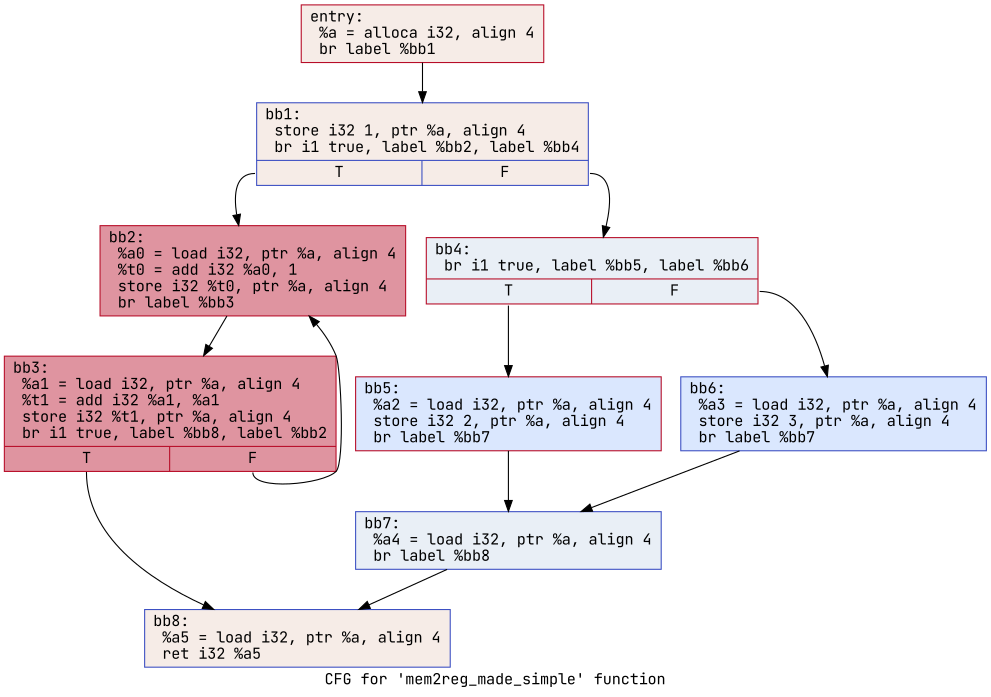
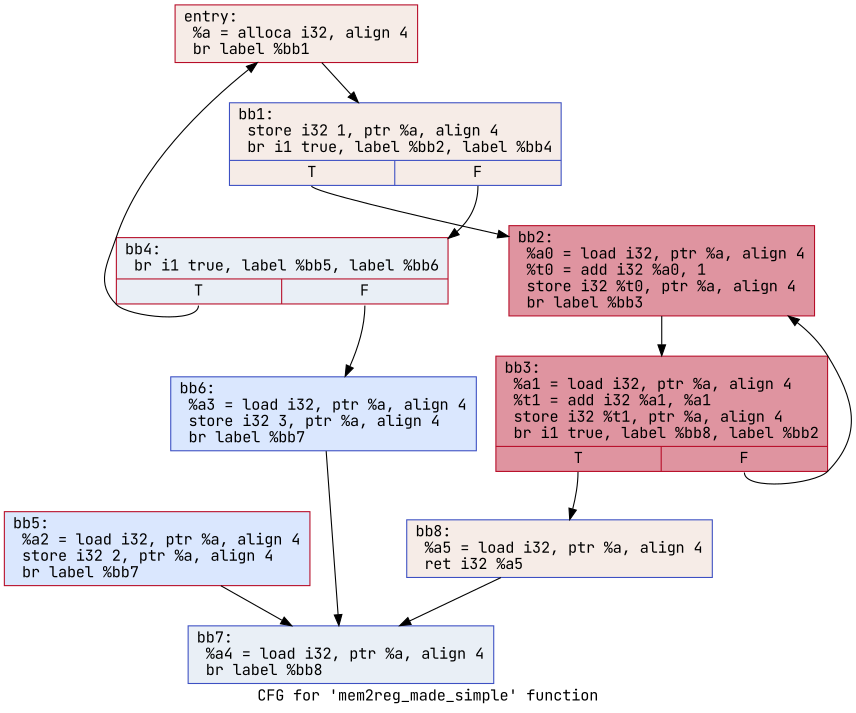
edge "bb4:" -> "bb5:": now "bb4:" -> "entry:"
edge "bb7:" -> "bb8:": reversed
